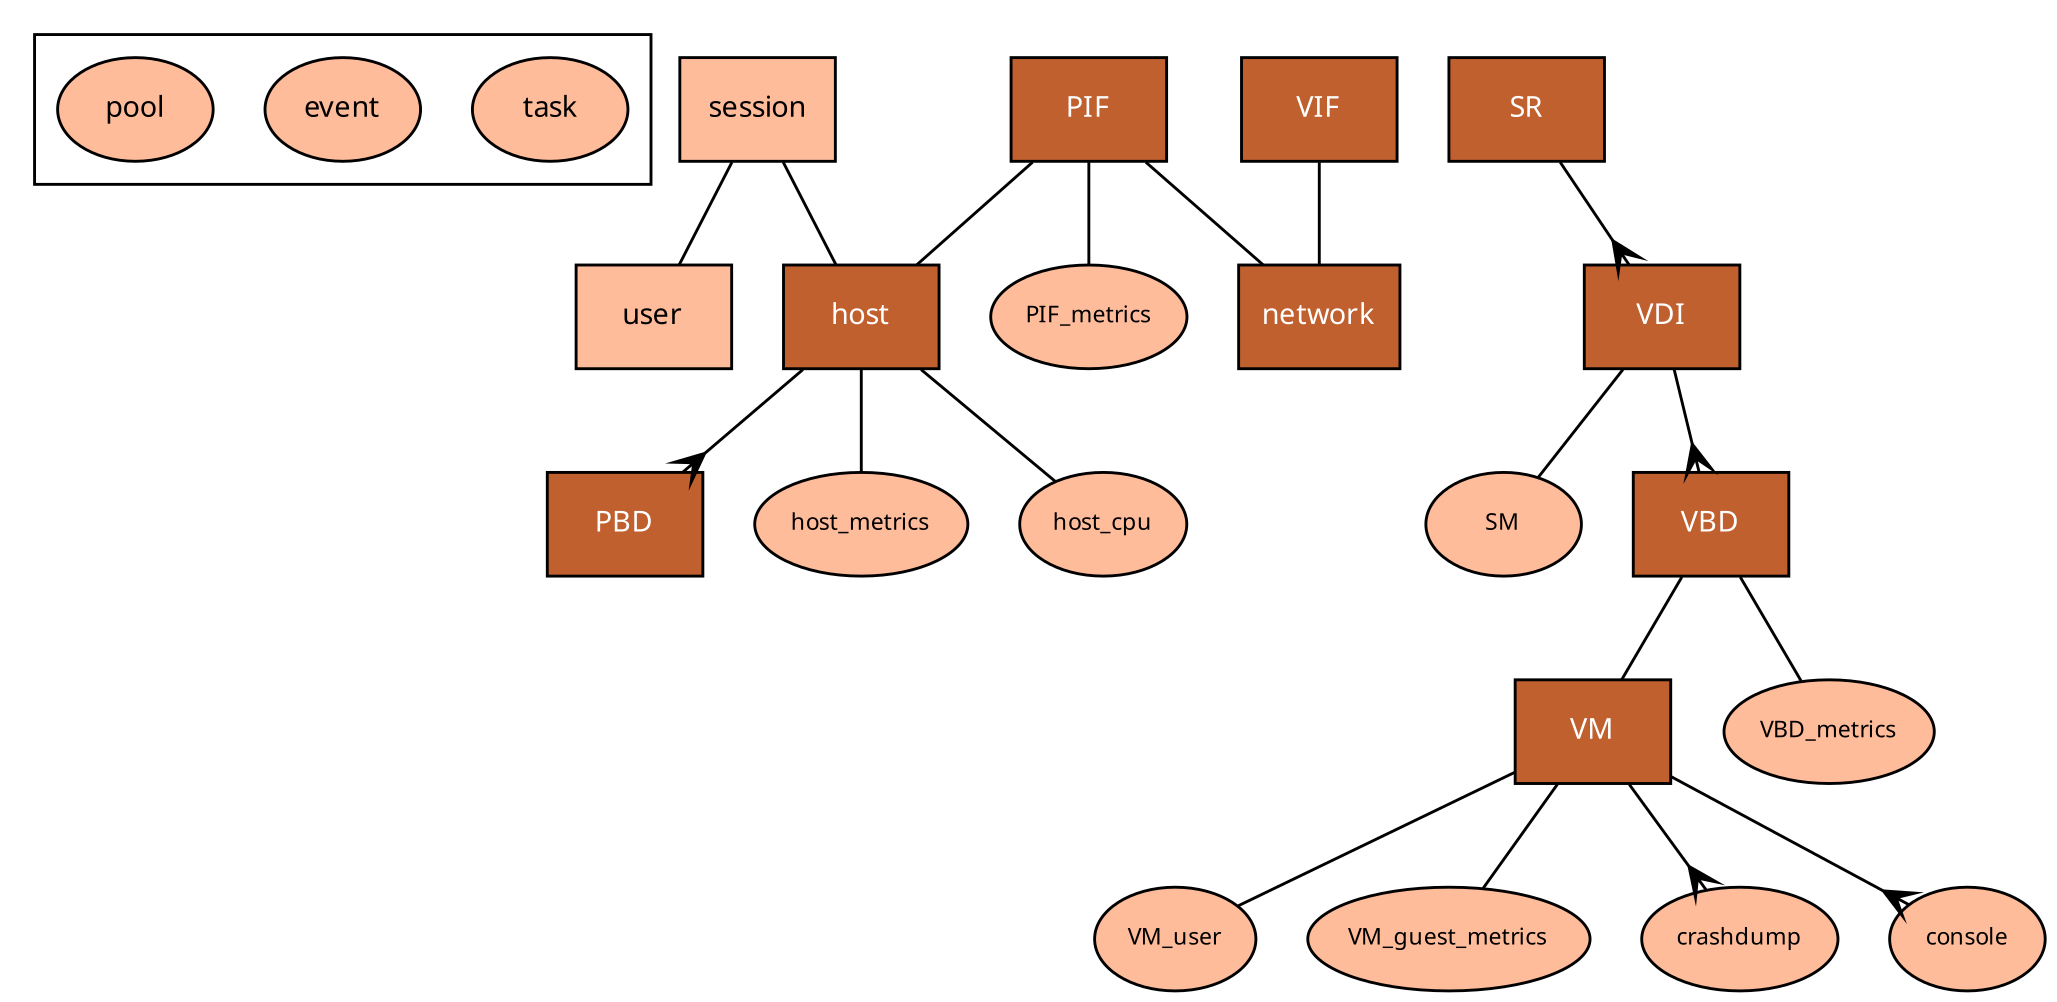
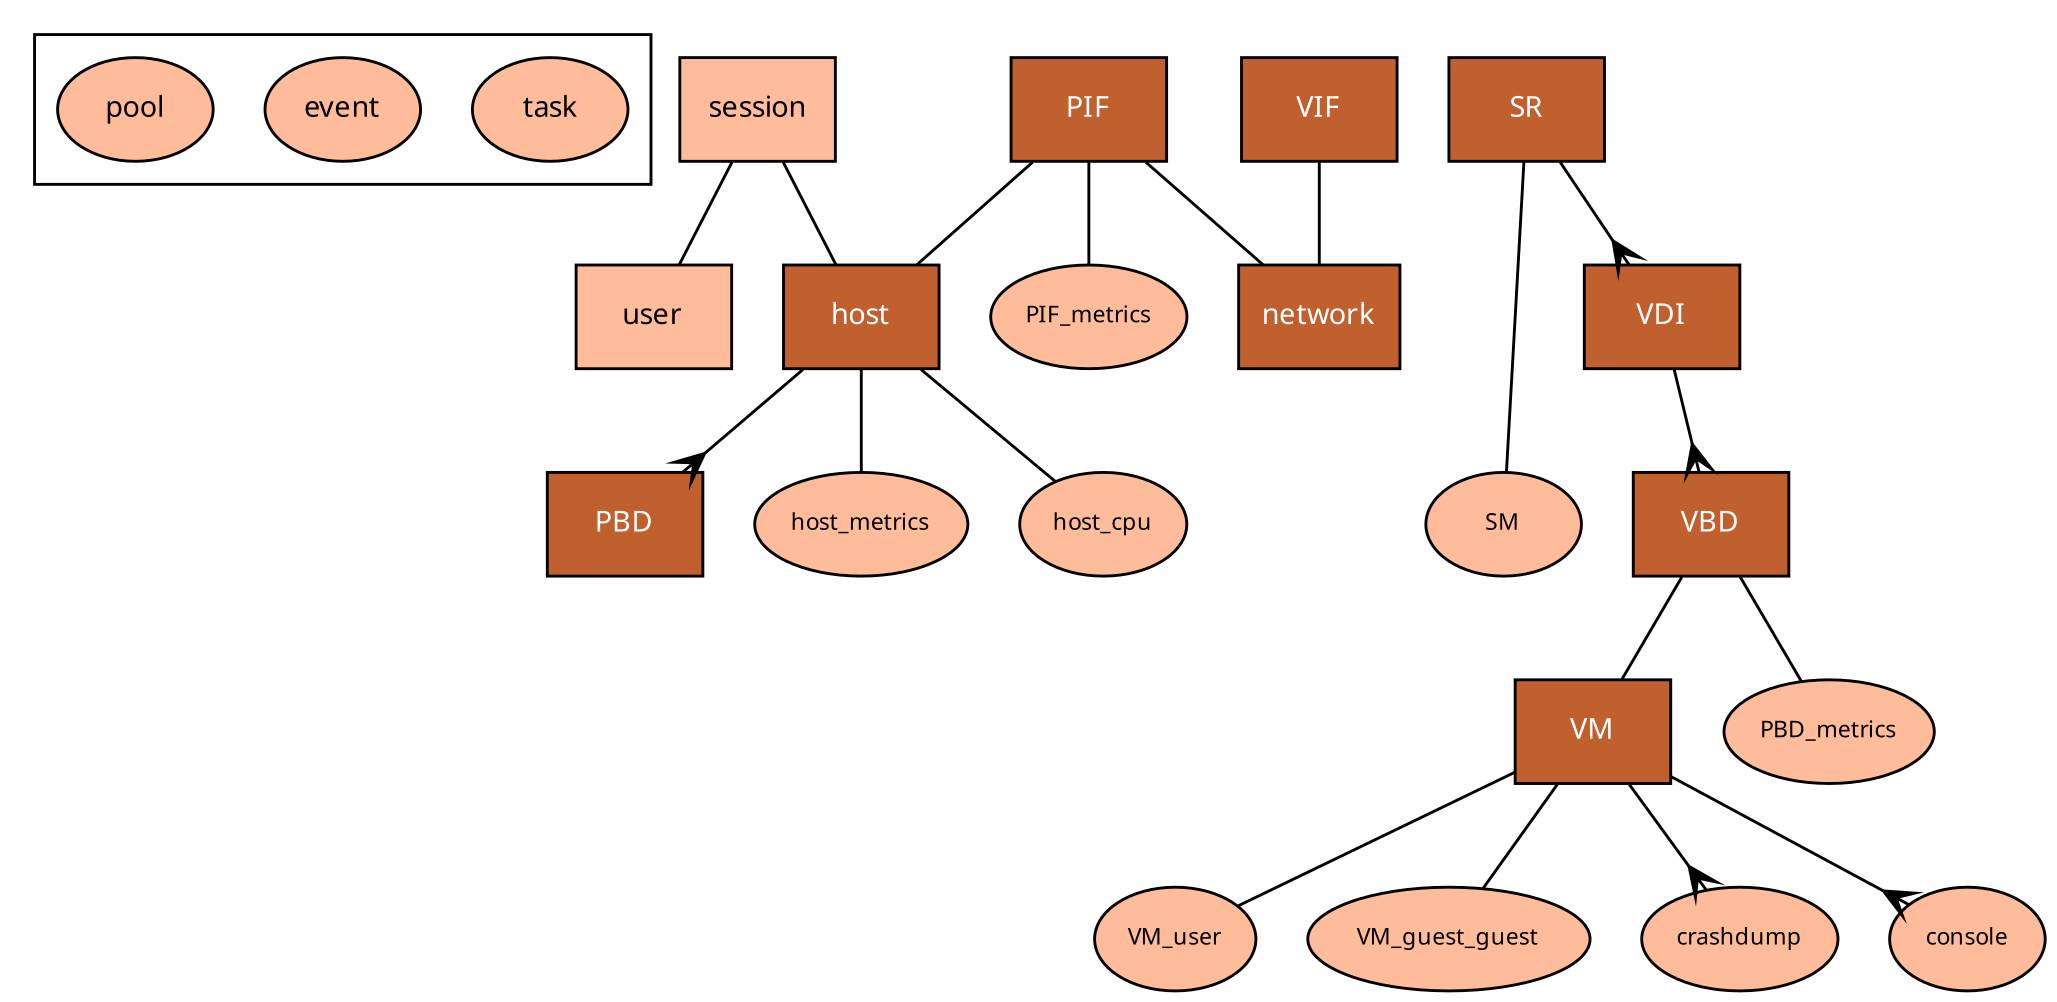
edge "VDI" -- "SM": now "SR" -- "SM"
node "VBD_metrics": label "VBD_metrics" -> "PBD_metrics"
node "VM_guest_metrics": label "VM_guest_metrics" -> "VM_guest_guest"
